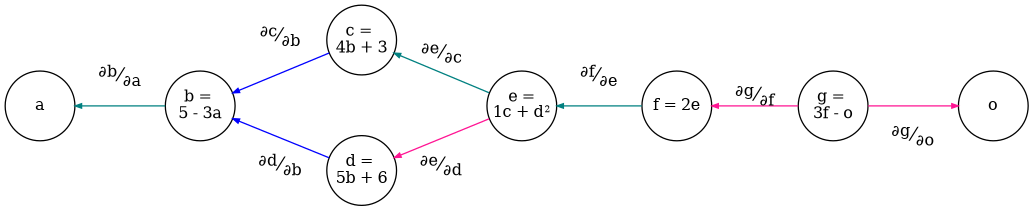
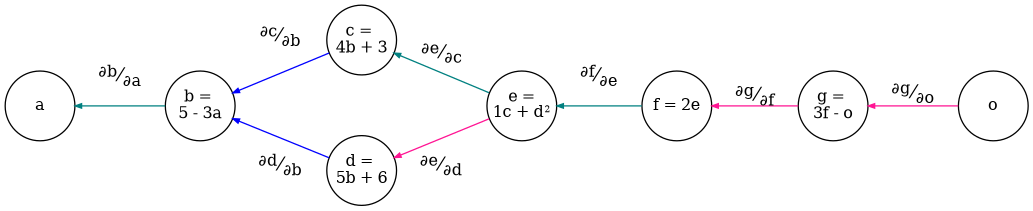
edge "g = 3f - o" -> "o": reversed
